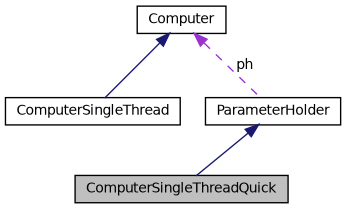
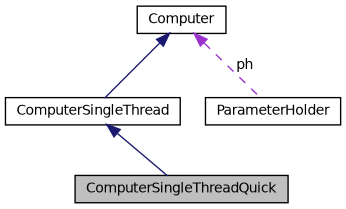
edge "ComputerSingleThreadQuick" -> "ParameterHolder": now "ComputerSingleThreadQuick" -> "ComputerSingleThread"
